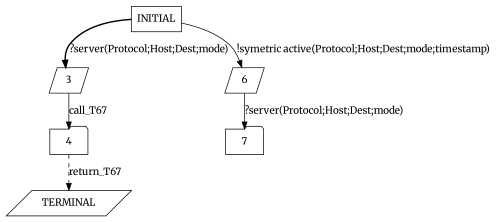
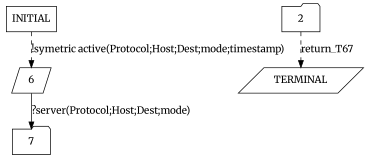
edge "INITIAL" -> "6": style solid -> dashed
node "3": removed
node "4": label "4" -> "2"
